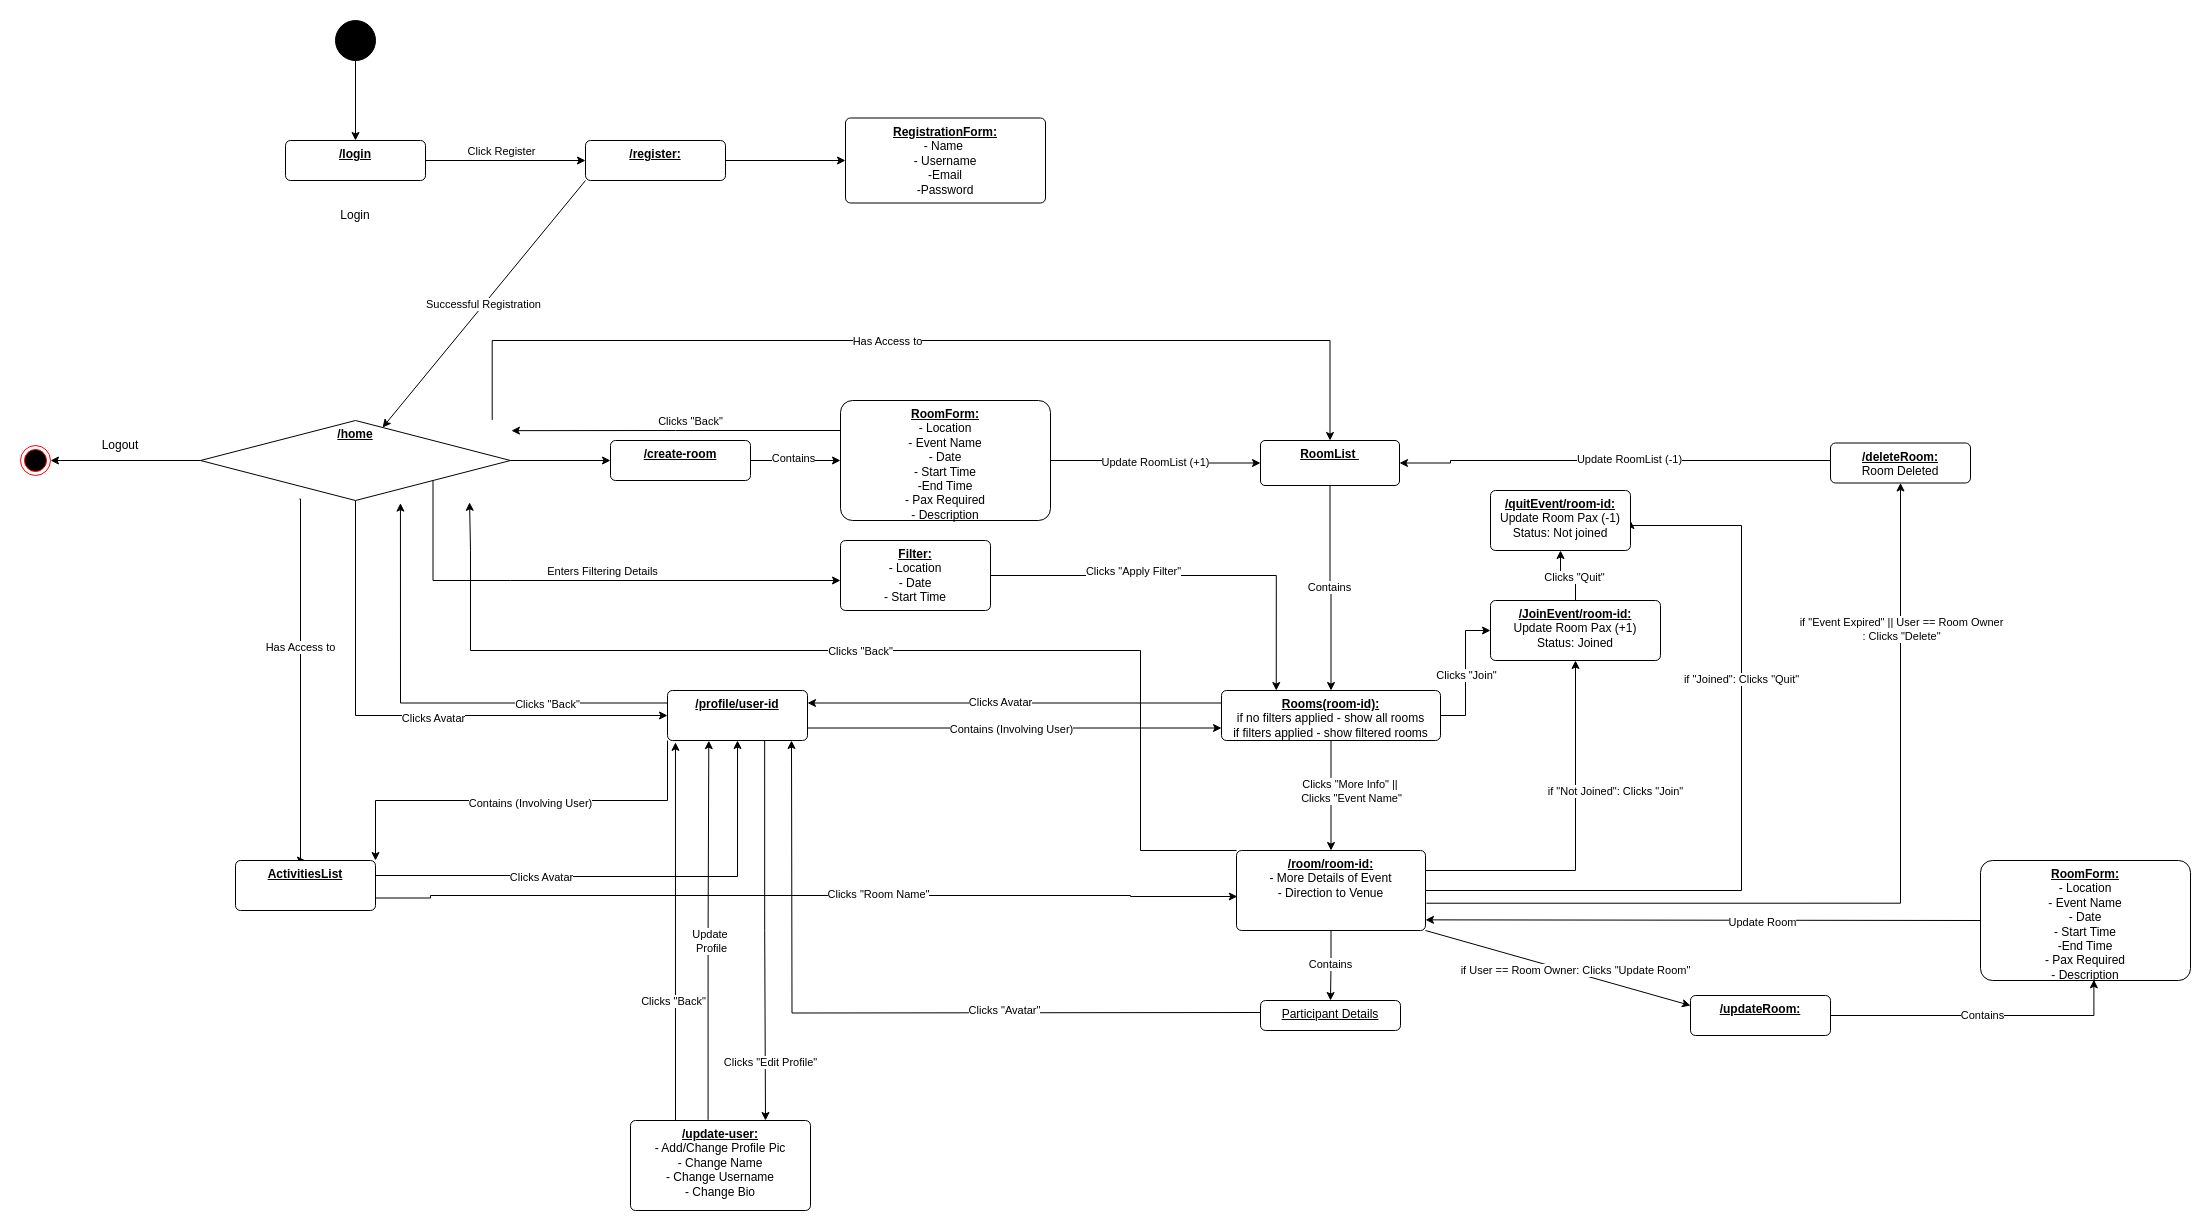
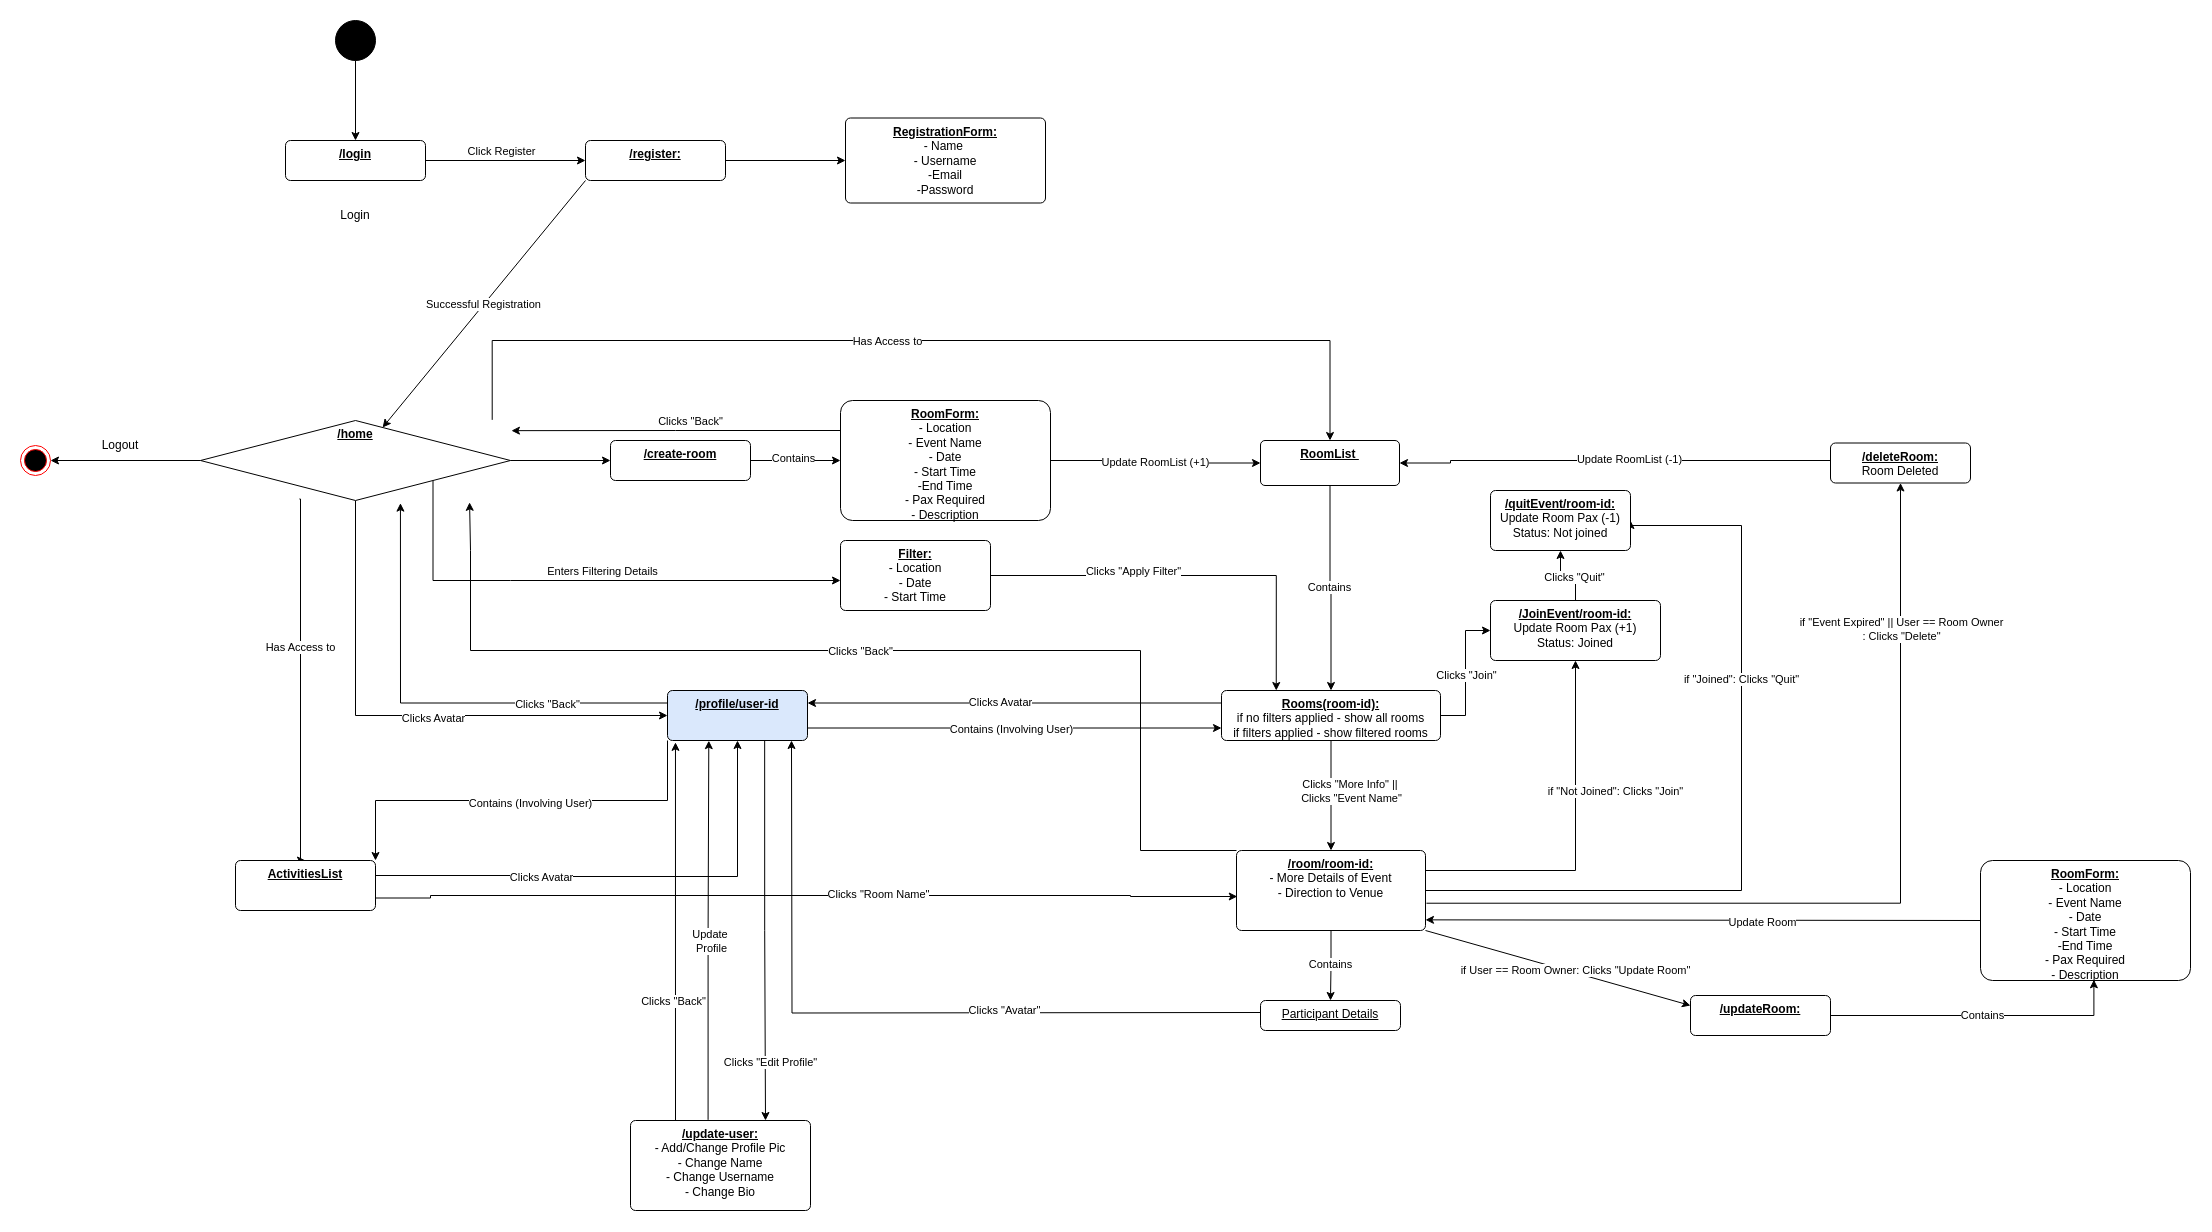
node "/profile/user-id": fillcolor #ffffff -> #dae8fc
